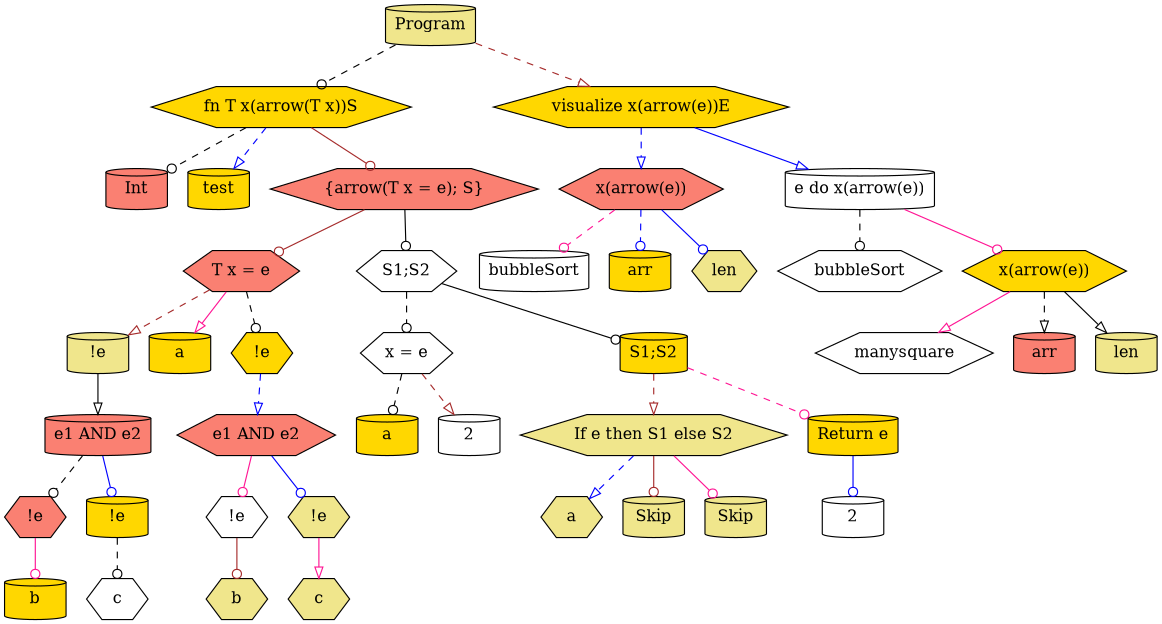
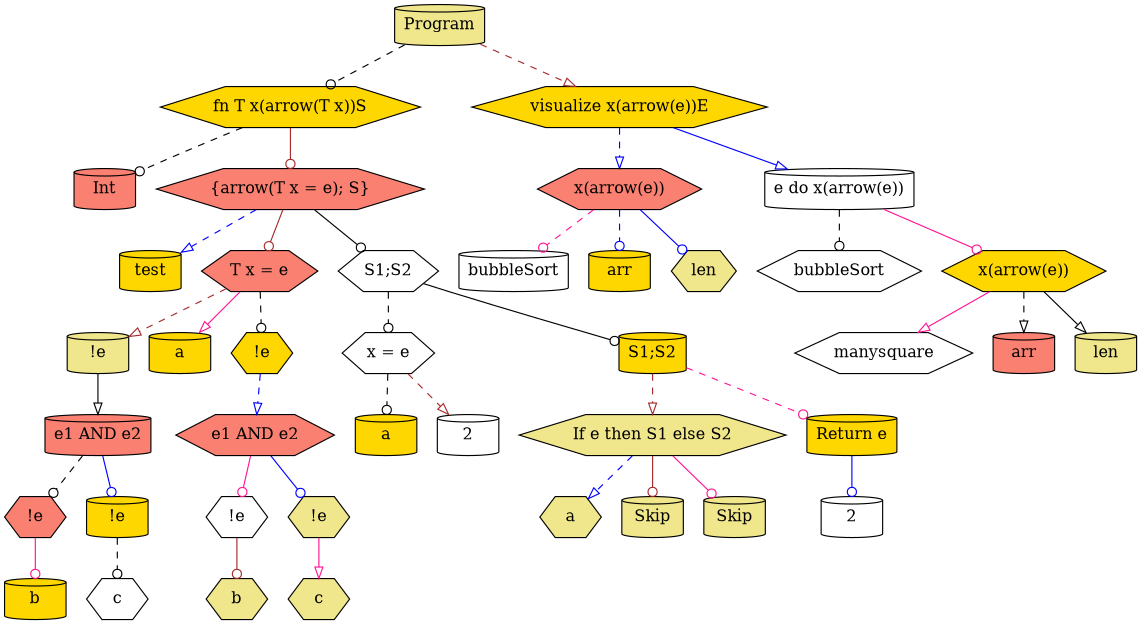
edge "fn T x(arrow(T x))S" -> "test": now "{arrow(T x = e); S}" -> "test"
